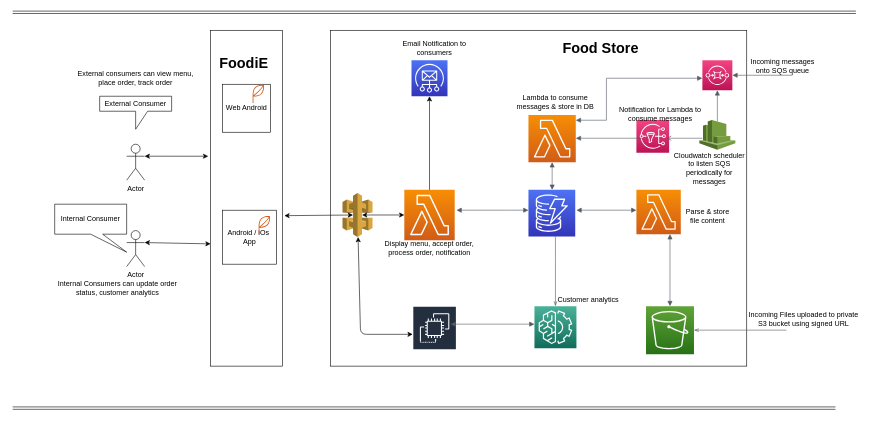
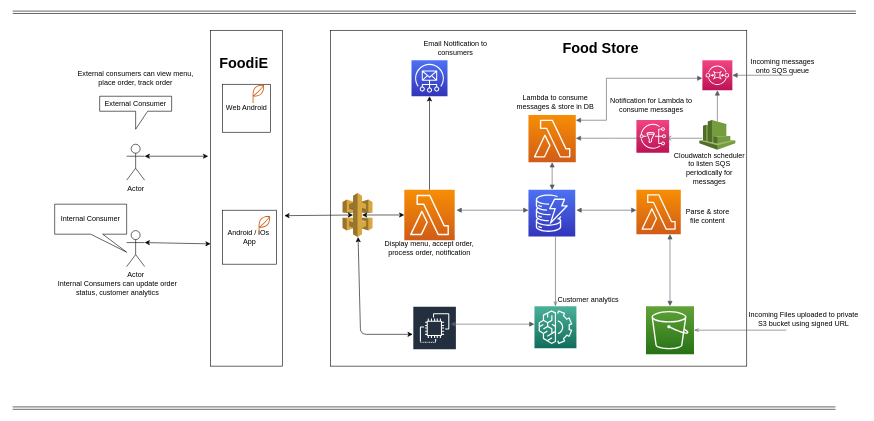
node "Email Notification to consumers": moved (434, 48) -> (455, 48)
node "Notification for Lambda to consume messages": moved (660, 114) -> (651, 105)
